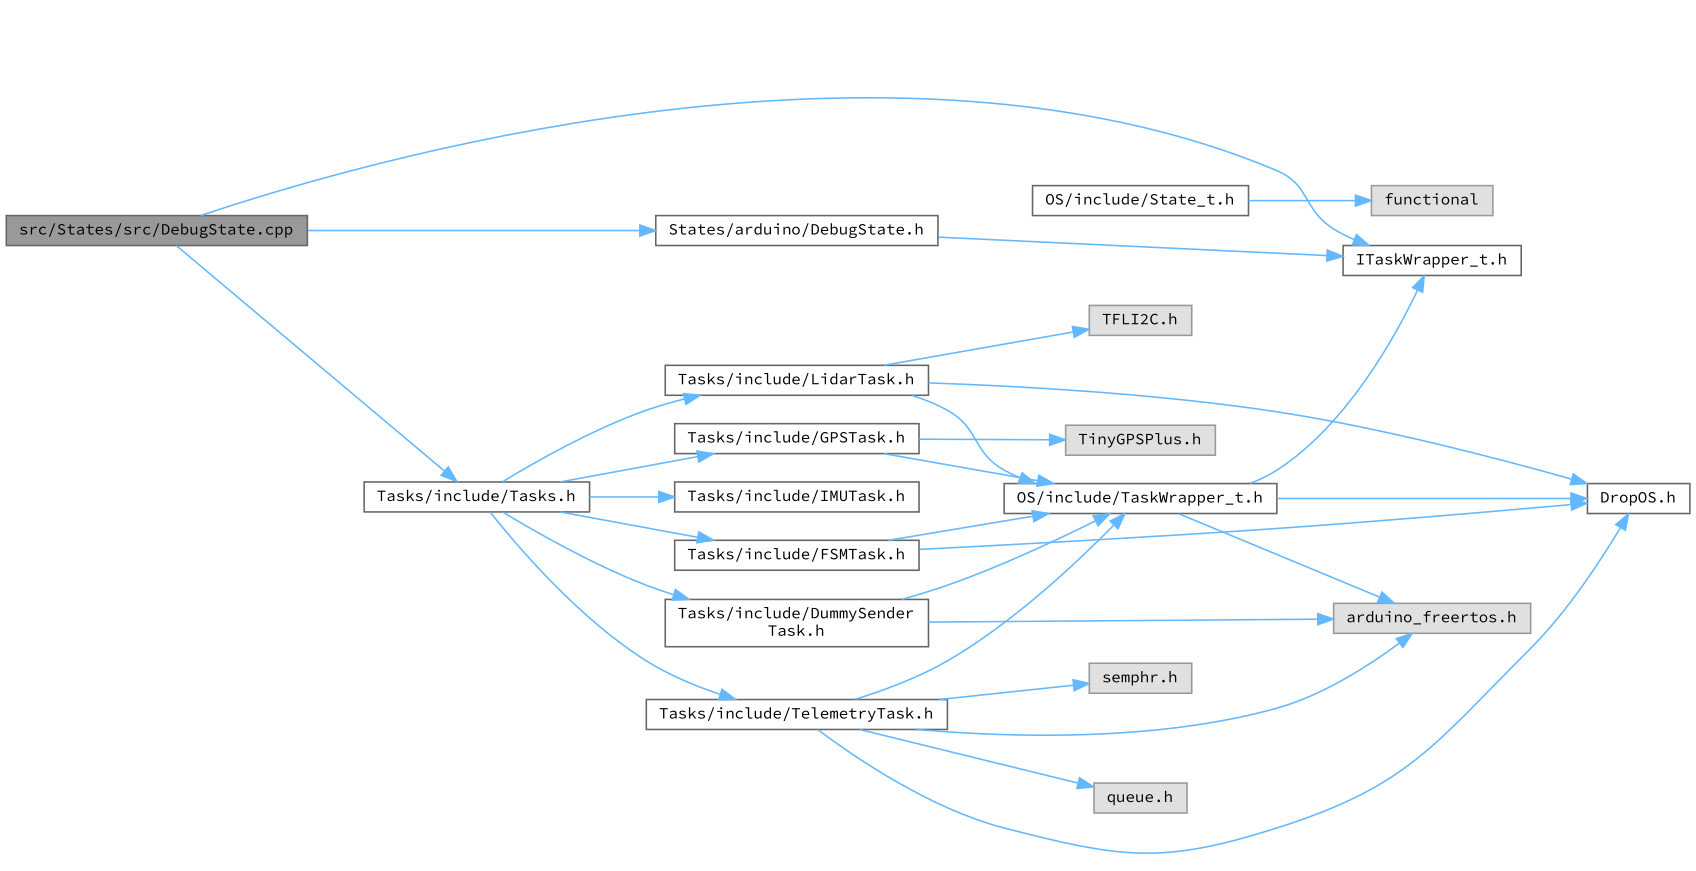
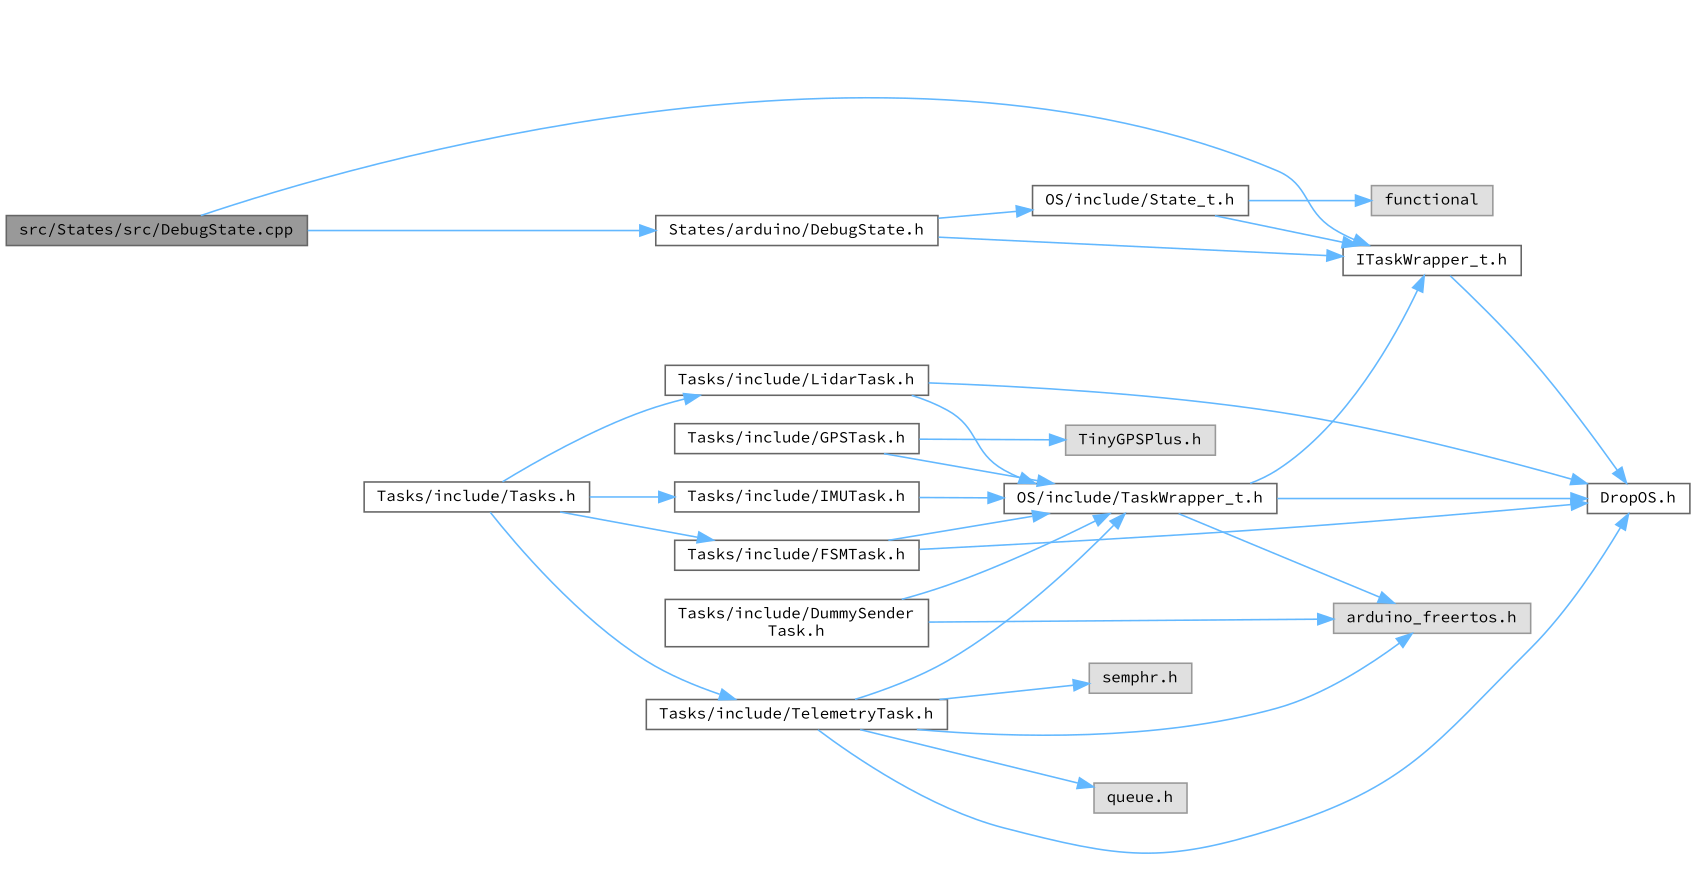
edge "States/arduino/DebugState.h" -> "OS/include/State_t.h": added
edge "OS/include/State_t.h" -> "ITaskWrapper_t.h": added
node "TFLI2C.h": removed
edge "src/States/src/DebugState.cpp" -> "Tasks/include/Tasks.h": removed
edge "ITaskWrapper_t.h" -> "DropOS.h": added
edge "Tasks/include/Tasks.h" -> "Tasks/include/GPSTask.h": removed
edge "Tasks/include/IMUTask.h" -> "OS/include/TaskWrapper_t.h": added
edge "Tasks/include/Tasks.h" -> "Tasks/include/DummySender Task.h": removed
